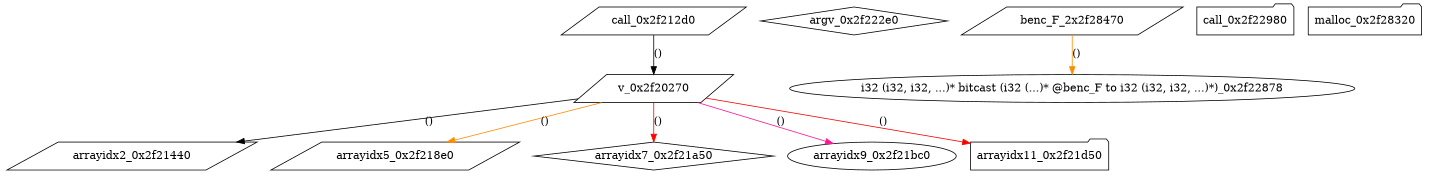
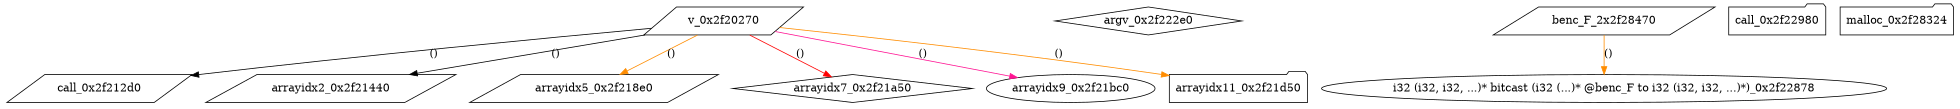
node "malloc_0x2f28320": label "malloc_0x2f28320" -> "malloc_0x2f28324"
edge "call_0x2f212d0" -> "v_0x2f20270": reversed
edge "v_0x2f20270" -> "arrayidx11_0x2f21d50": color red -> darkorange
